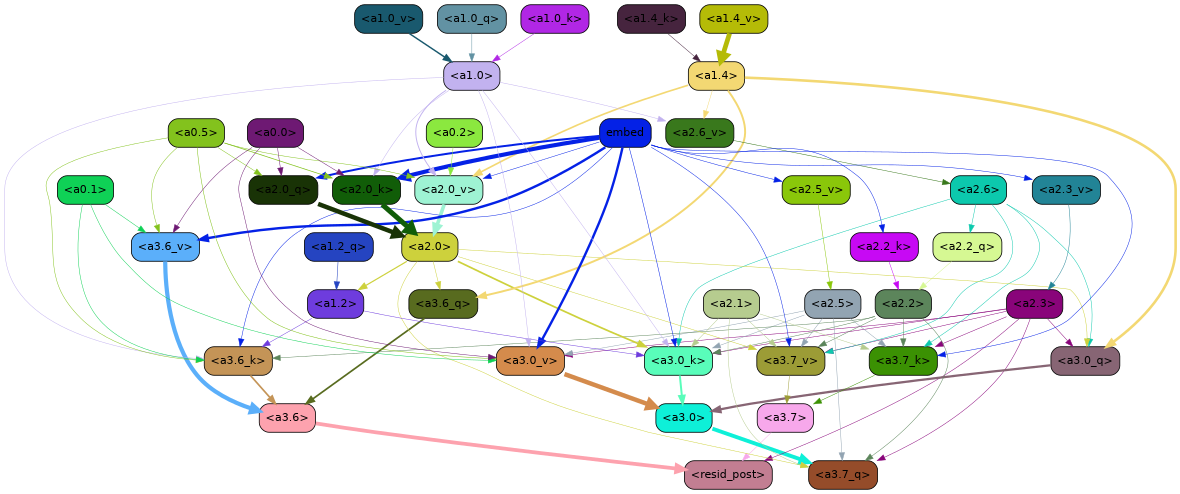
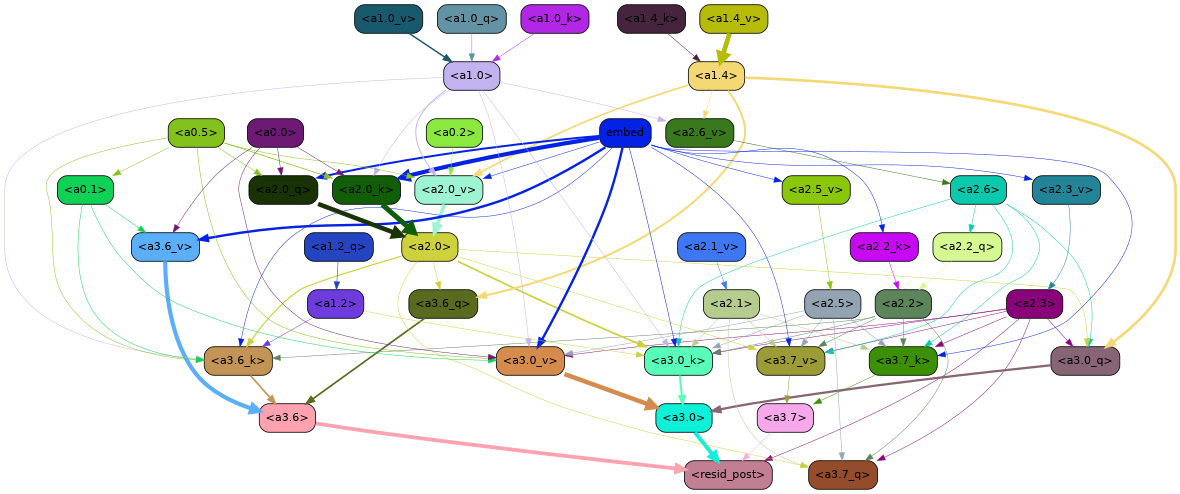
edge "<a0.5>" -> "<a3.6_v>": now "<a0.5>" -> "<a0.1>"
node "<a2.1_v>": added
edge "<a2.0>" -> "<a1.2>": now "<a2.0>" -> "<a3.6_k>"
edge "<a1.2>" -> "<a3.0_k>": color #6e3cdd -> #cdd13c
edge "<a3.0>" -> "<a3.7_q>": now "<a3.0>" -> "<resid_post>"
